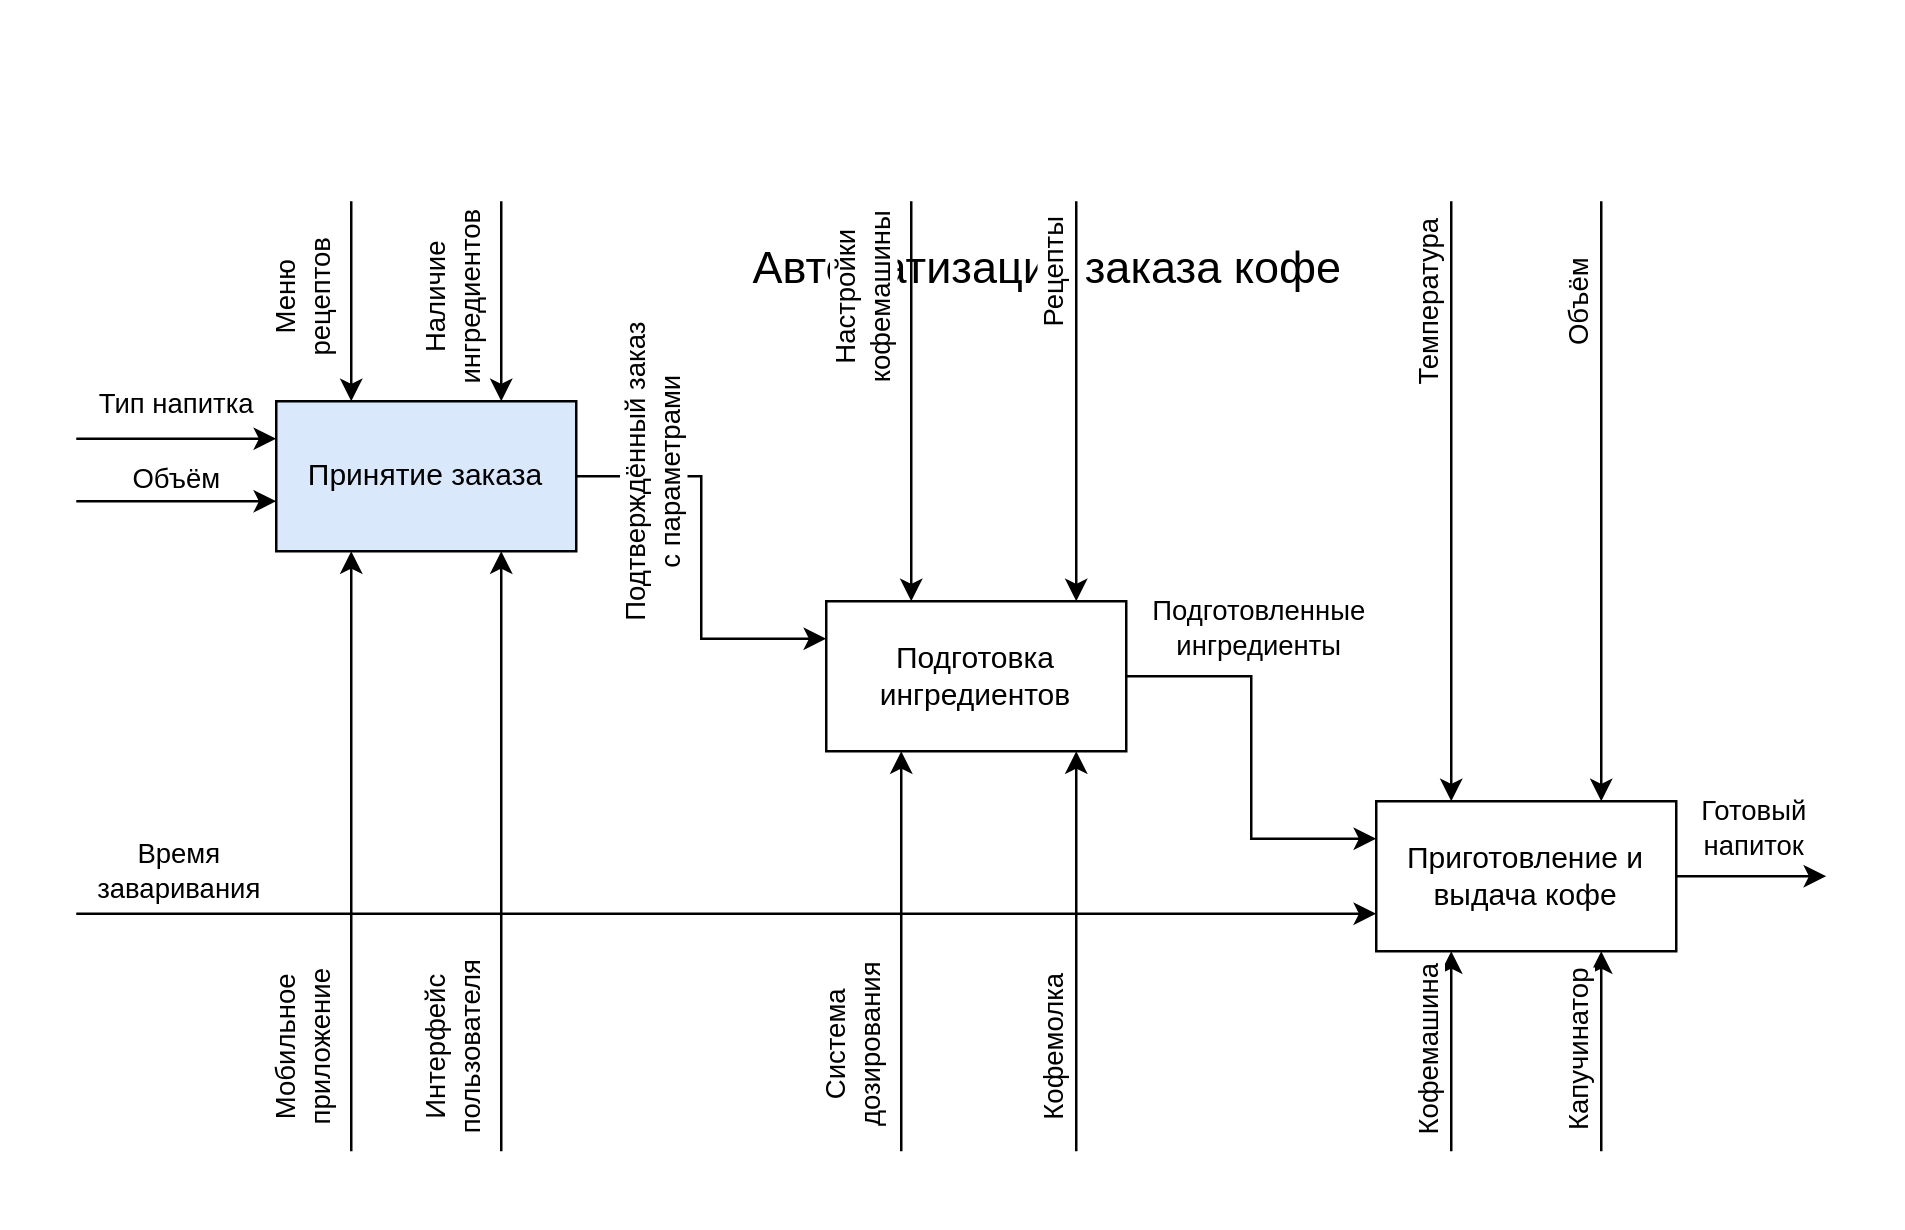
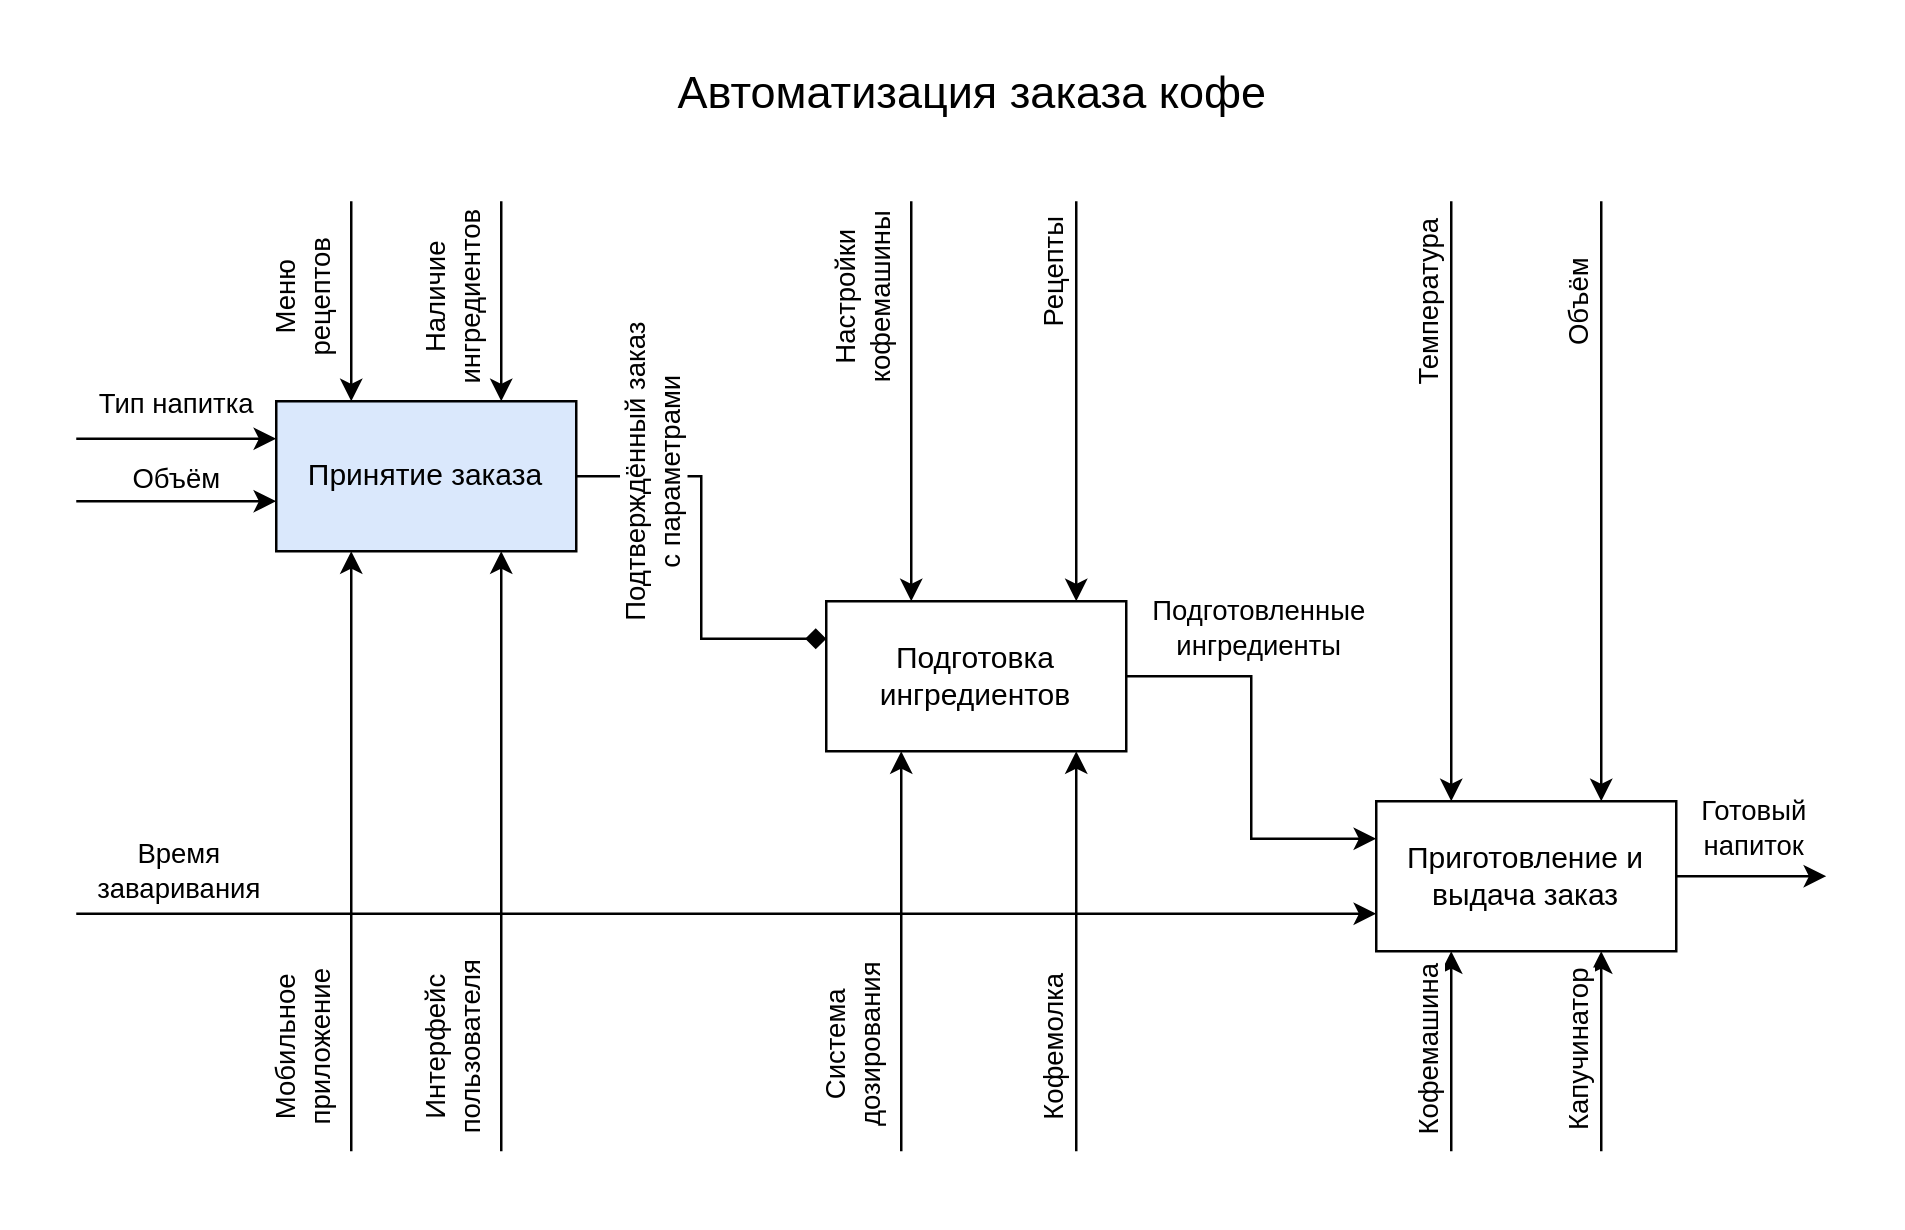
node "Автоматизация заказа кофе": moved (1051, 264) -> (976, 89)
edge "Принятие заказа" -> "Подготовка ингредиентов": arrowhead classic -> diamond
node "Приготовление и выдача кофе": label "Приготовление и выдача кофе" -> "Приготовление и выдача заказ"
